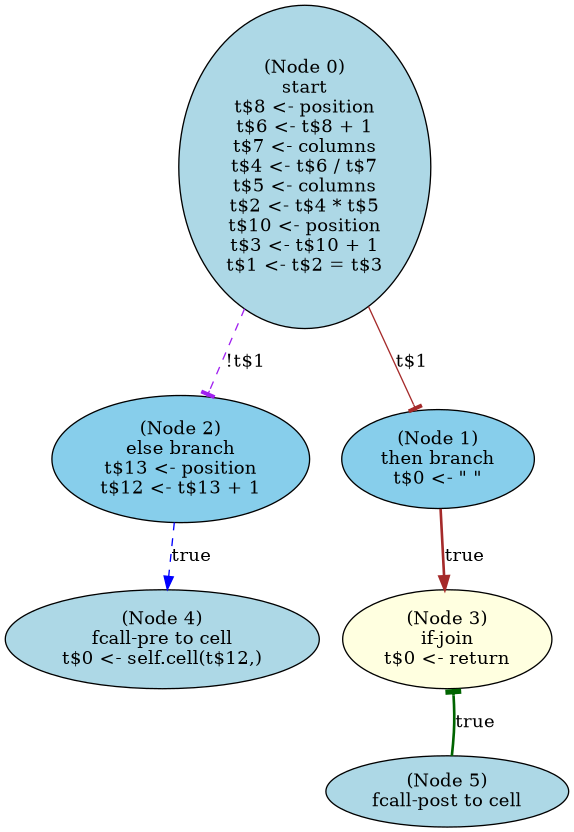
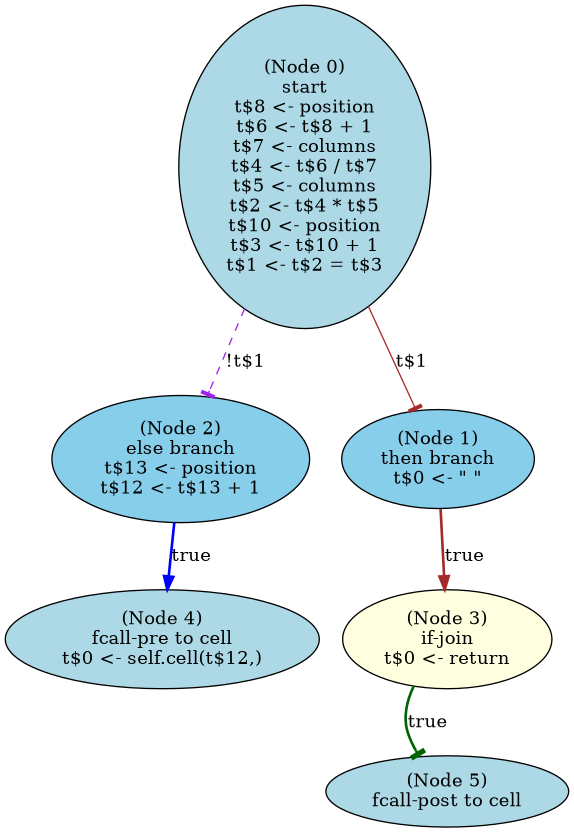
edge "(Node 2) else branch t$13 <- position t$12 <- t$13 + 1" -> "(Node 4) fcall-pre to cell t$0 <- self.cell(t$12,)": style dashed -> bold
edge "(Node 5) fcall-post to cell" -> "(Node 3) if-join t$0 <- return": reversed
